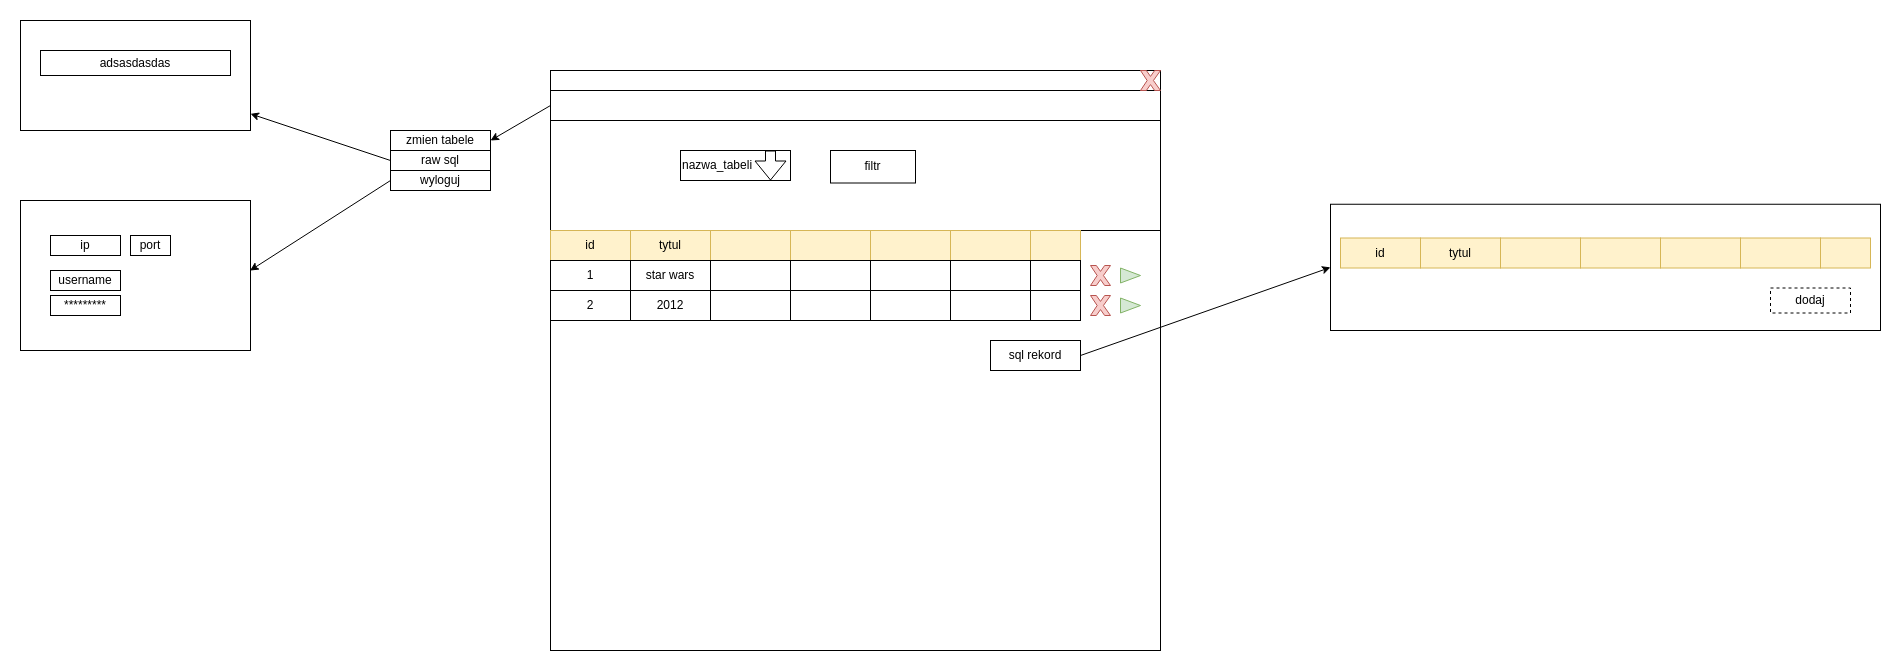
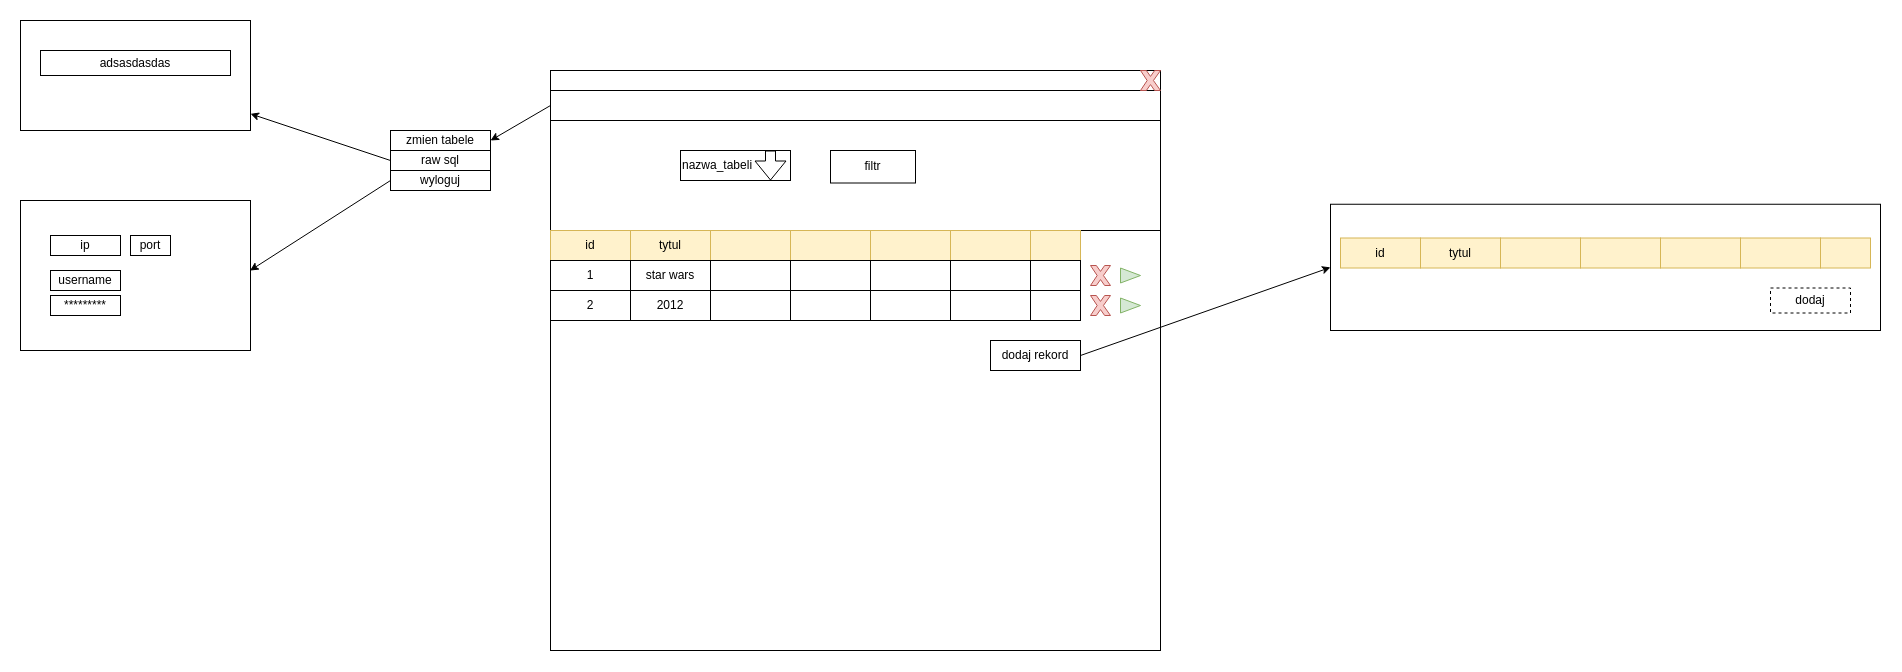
node "sql rekord": label "sql rekord" -> "dodaj rekord"
